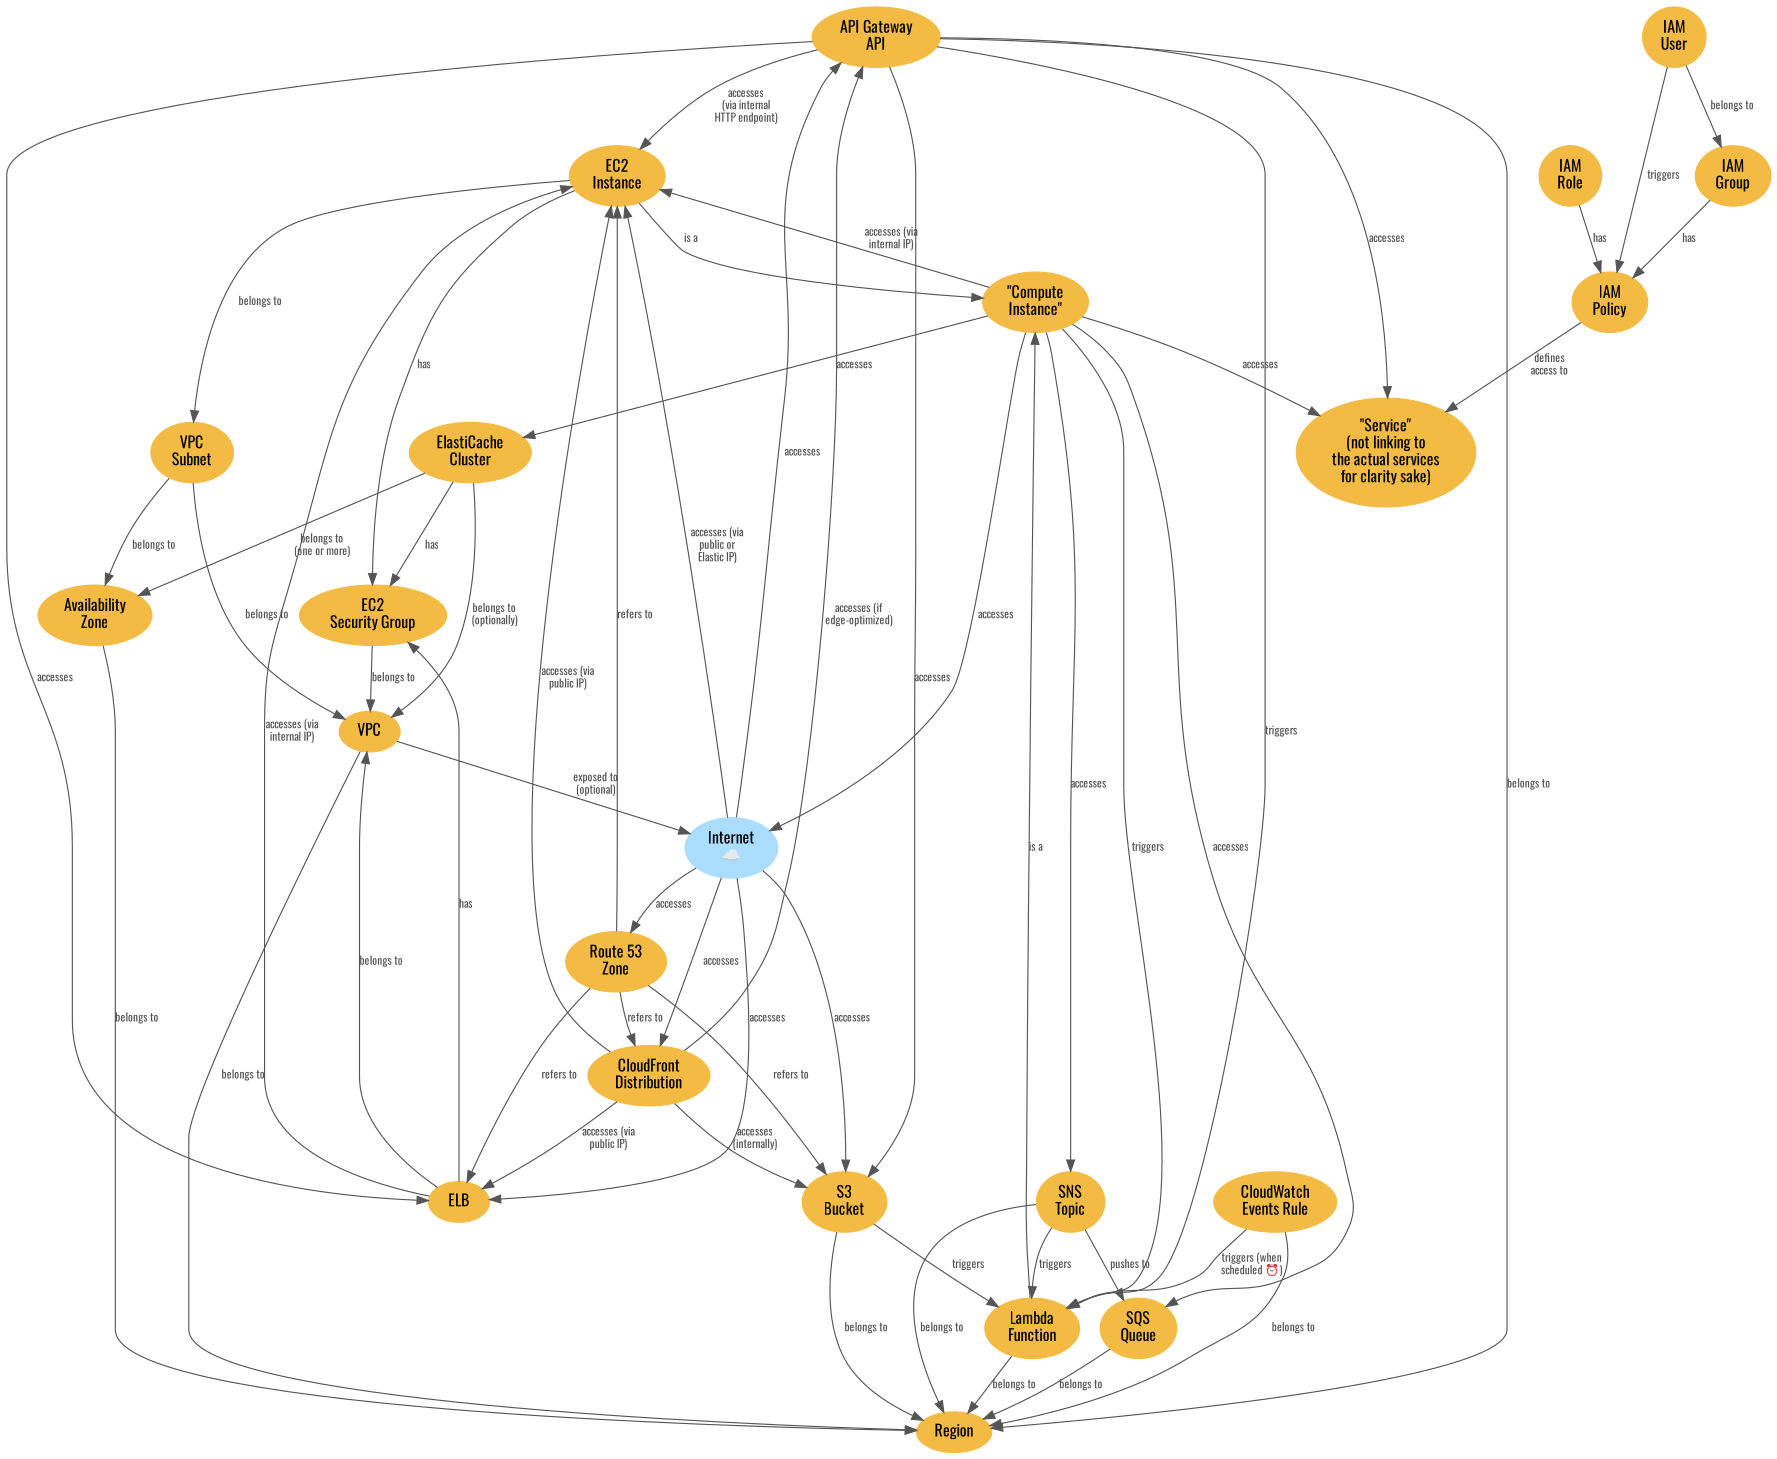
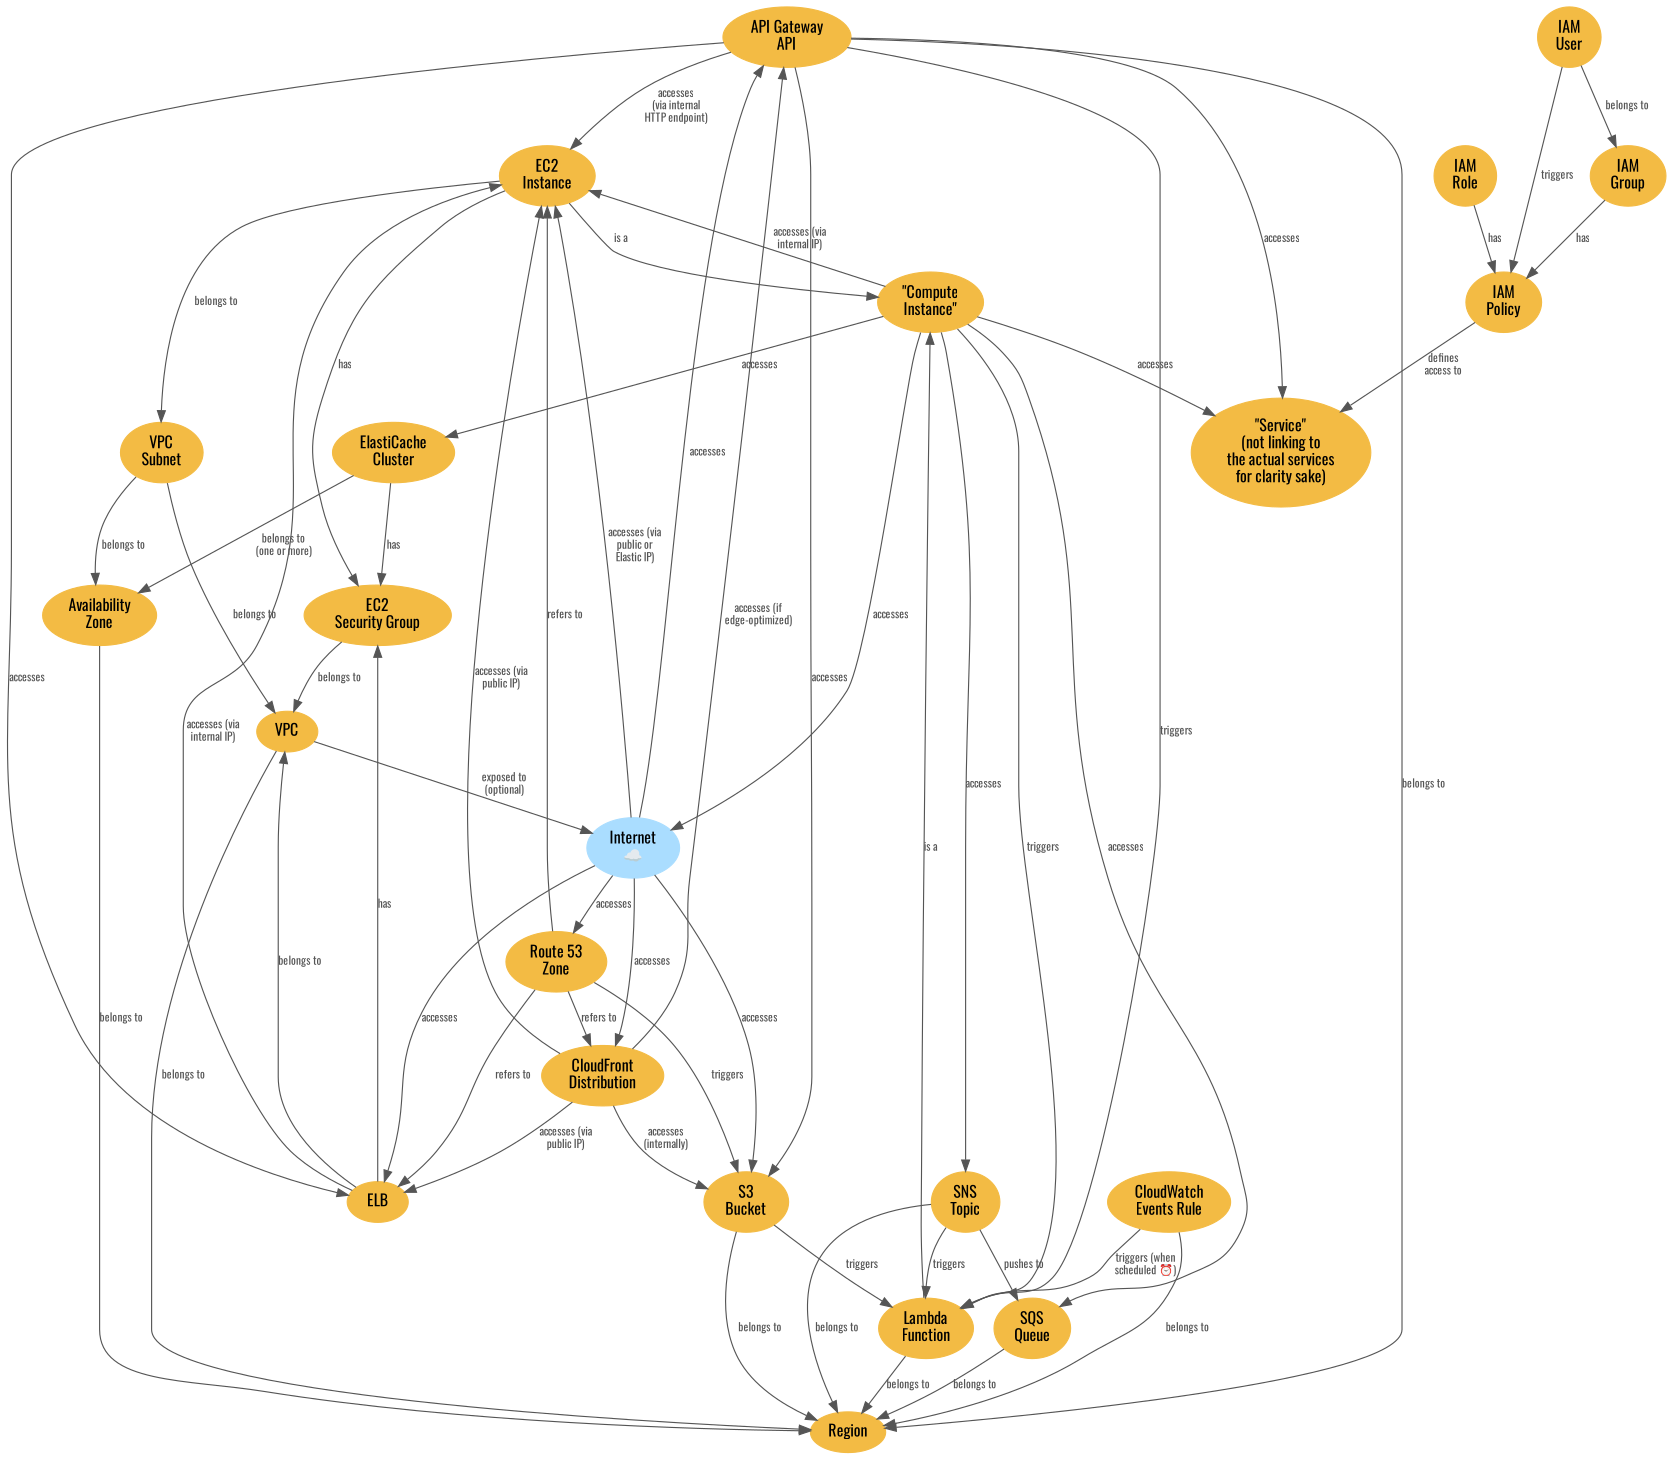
edge "ElastiCache Cluster" -> "VPC": removed, label "belongs to (optionally)"
edge "Route 53 Zone" -> "S3 Bucket": label "refers to" -> "triggers"
